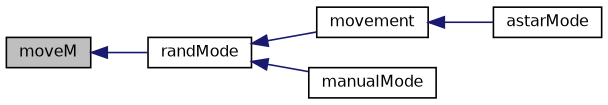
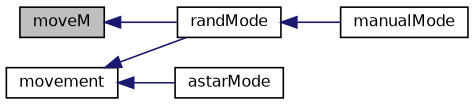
edge "movement" -> "randMode": reversed
